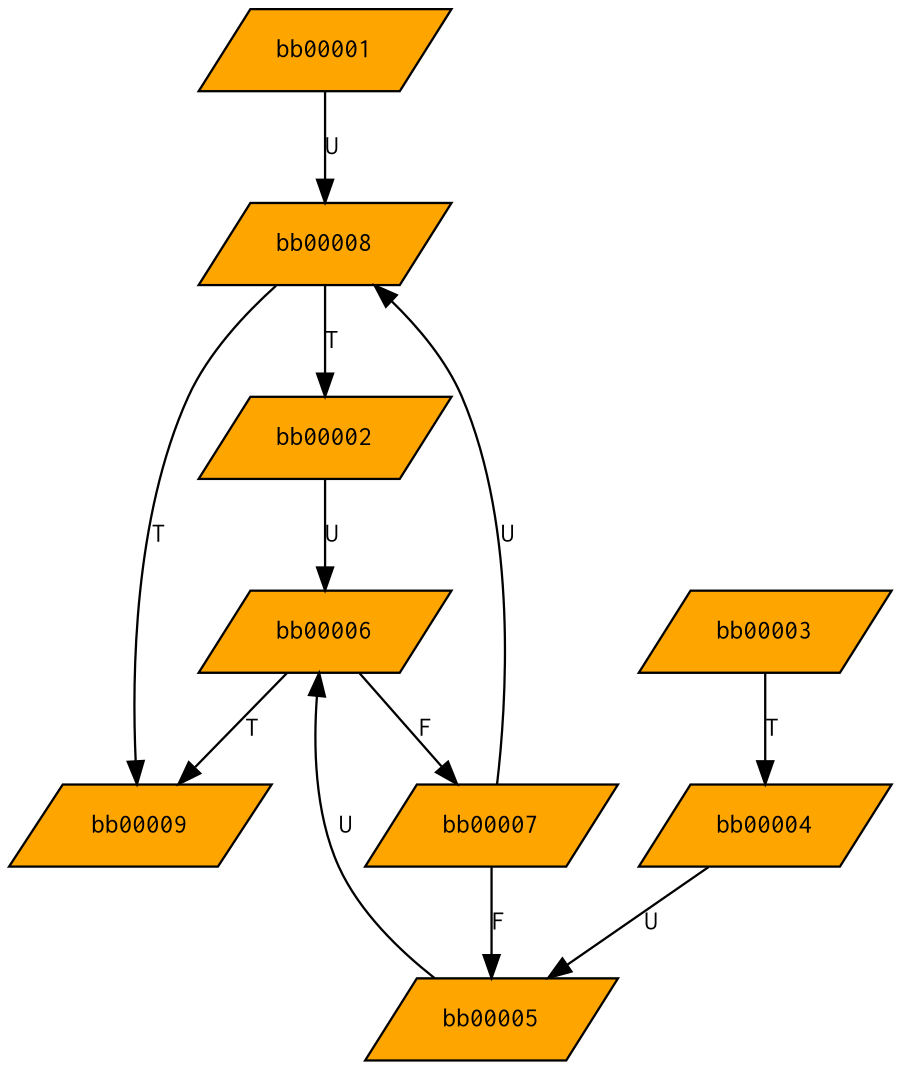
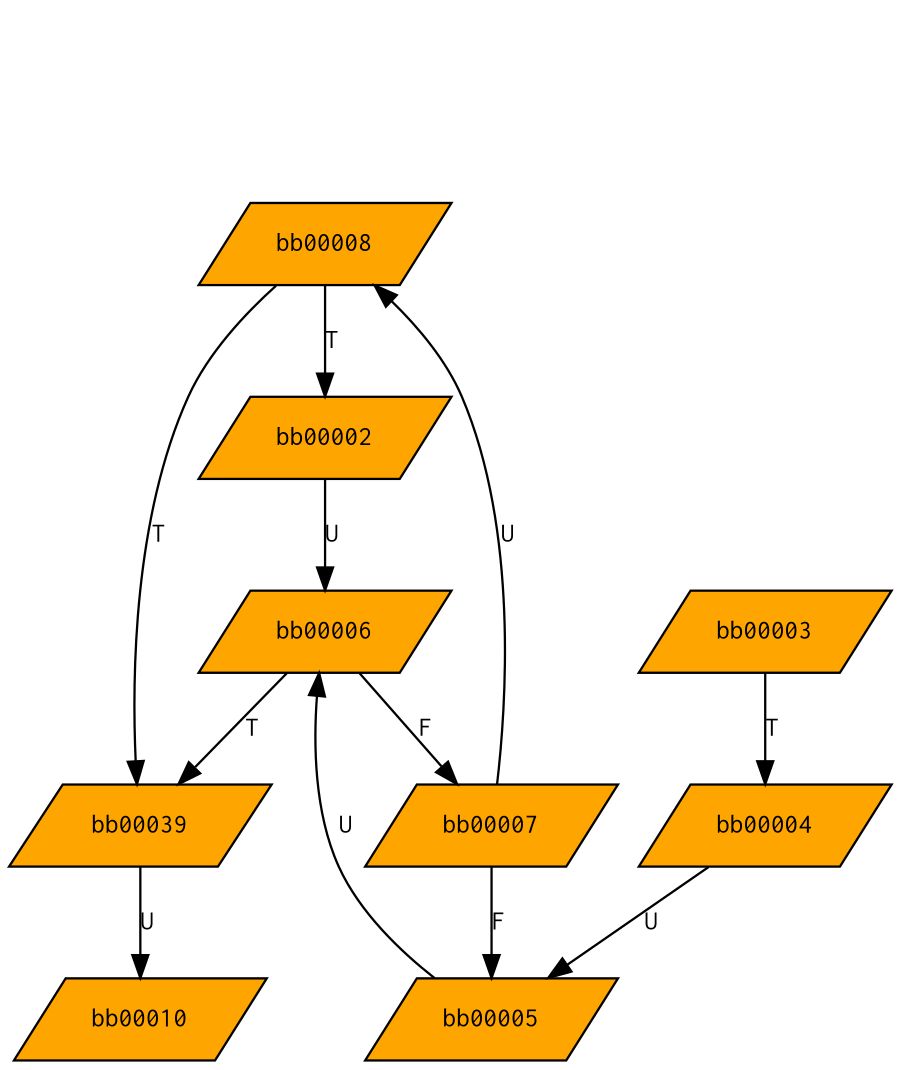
node "bb00001": removed
node "bb00009": label "bb00009" -> "bb00039"
node "bb00010": added
